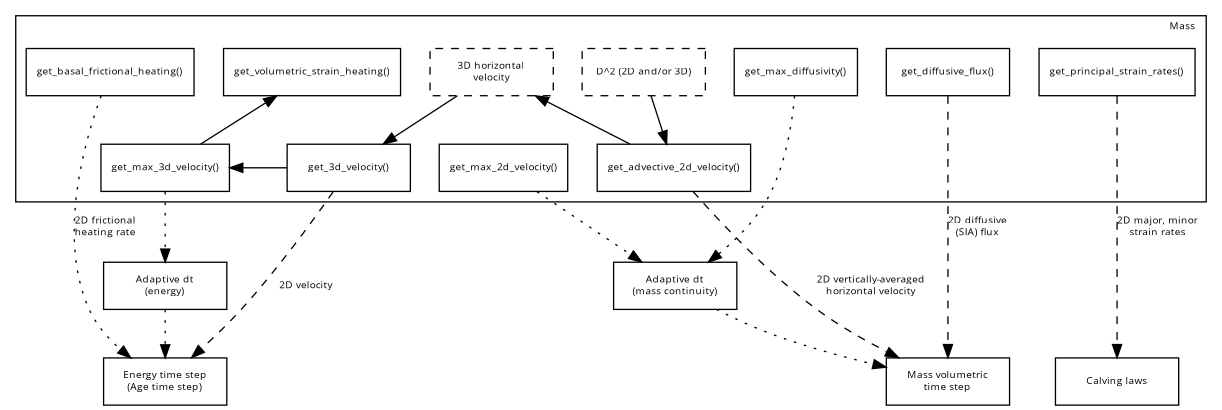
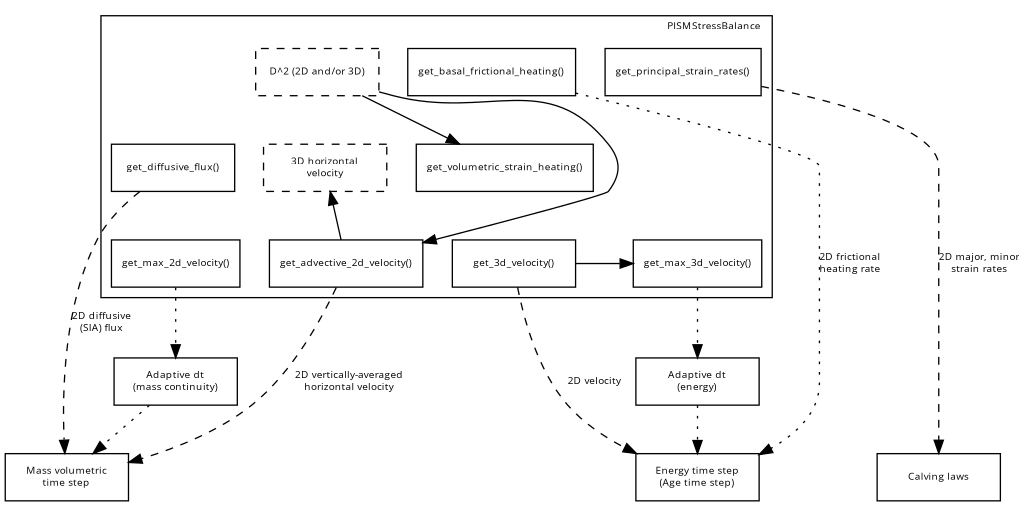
cluster "Mass": label "Mass" -> "PISMStressBalance"
node "get_max_diffusivity()": removed
edge "3D horizontal velocity" -> "get_3d_velocity()": removed
edge "get_max_3d_velocity()" -> "get_volumetric_strain_heating()": now "D^2 (2D and/or 3D)" -> "get_volumetric_strain_heating()"
